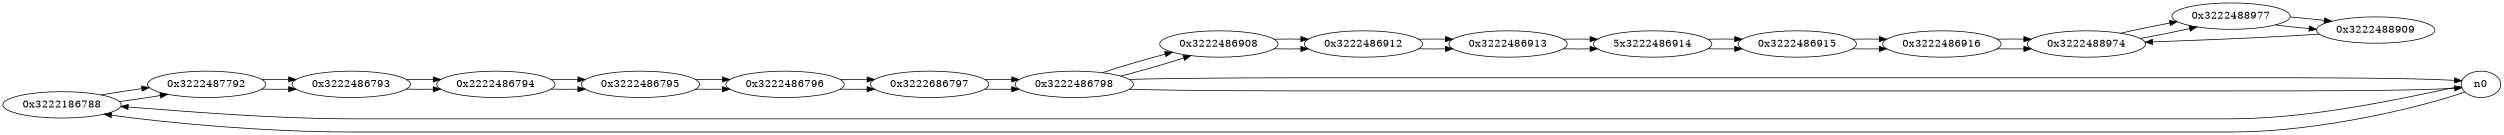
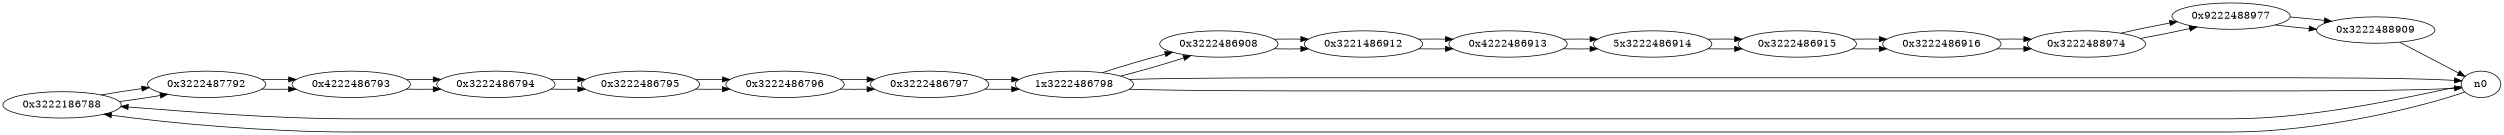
node "0x3222488977": label "0x3222488977" -> "0x9222488977"
edge "0x3222488909" -> "0x3222488974": now "0x3222488909" -> "n0"
node "0x3222486912": label "0x3222486912" -> "0x3221486912"
node "0x3222486913": label "0x3222486913" -> "0x4222486913"
node "0x3222486793": label "0x3222486793" -> "0x4222486793"
node "0x2222486794": label "0x2222486794" -> "0x3222486794"
node "0x3222686797": label "0x3222686797" -> "0x3222486797"
node "0x3222486798": label "0x3222486798" -> "1x3222486798"
